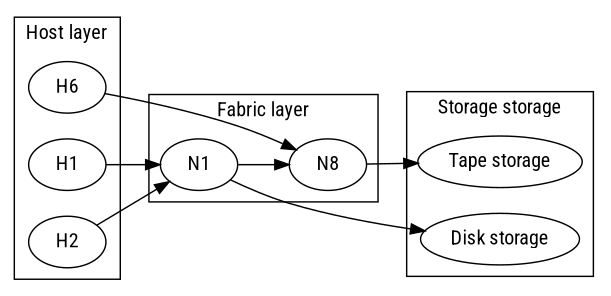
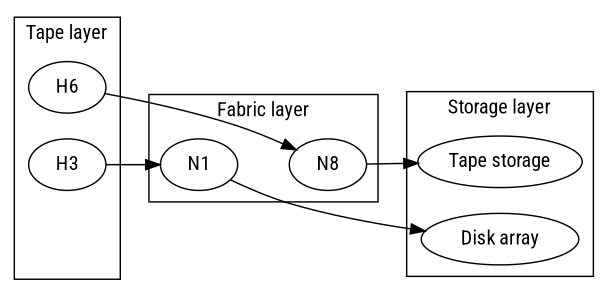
cluster "Host layer": label "Host layer" -> "Tape layer"
cluster "Storage storage": label "Storage storage" -> "Storage layer"
node "H1": label "H1" -> "H3"
edge "N1" -> "N8": removed
node "Disk storage": label "Disk storage" -> "Disk array"
node "H2": removed
